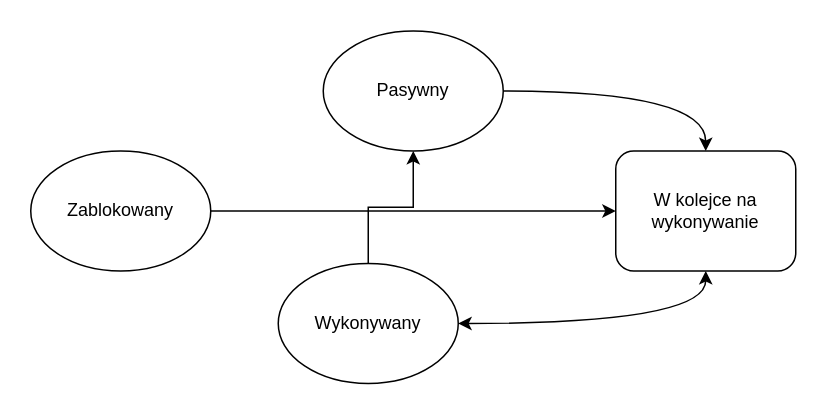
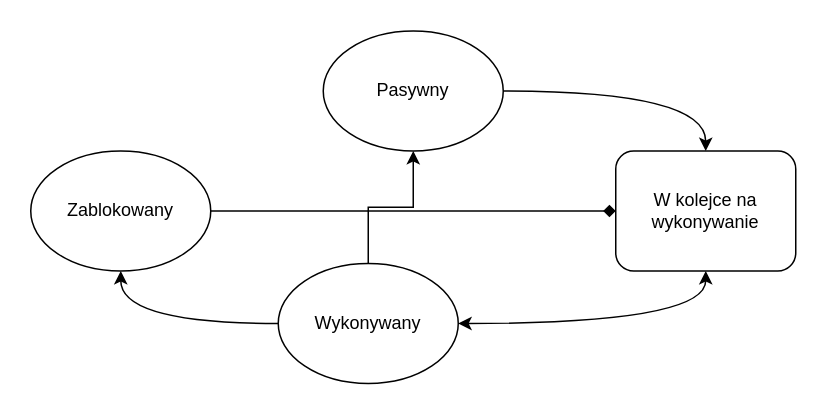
edge "Zablokowany" -> "W kolejce na wykonywanie": arrowhead classic -> diamond
edge "Wykonywany" -> "Zablokowany": added
